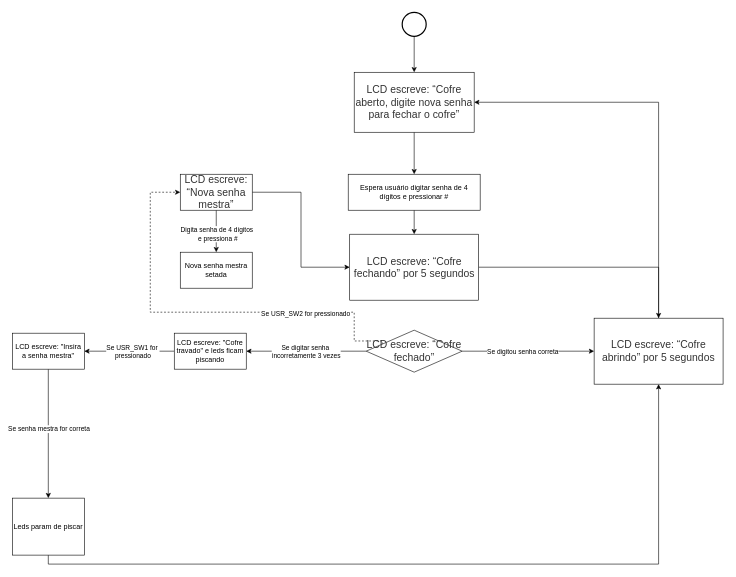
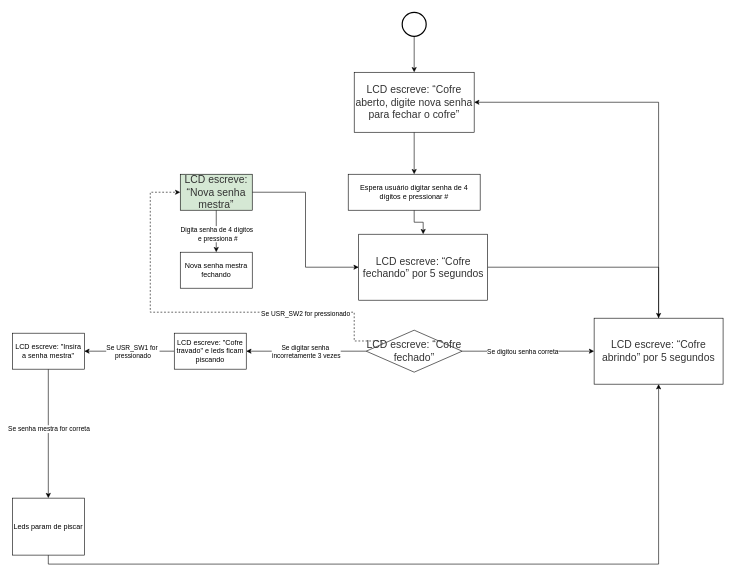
node "LCD escreve: “Nova senha mestra”": fillcolor #ffffff -> #d5e8d4
node "LCD escreve: “Cofre fechando” por 5 segundos": moved (414, 267) -> (423, 267)
node "Nova senha mestra setada": label "Nova senha mestra setada" -> "Nova senha mestra fechando"
